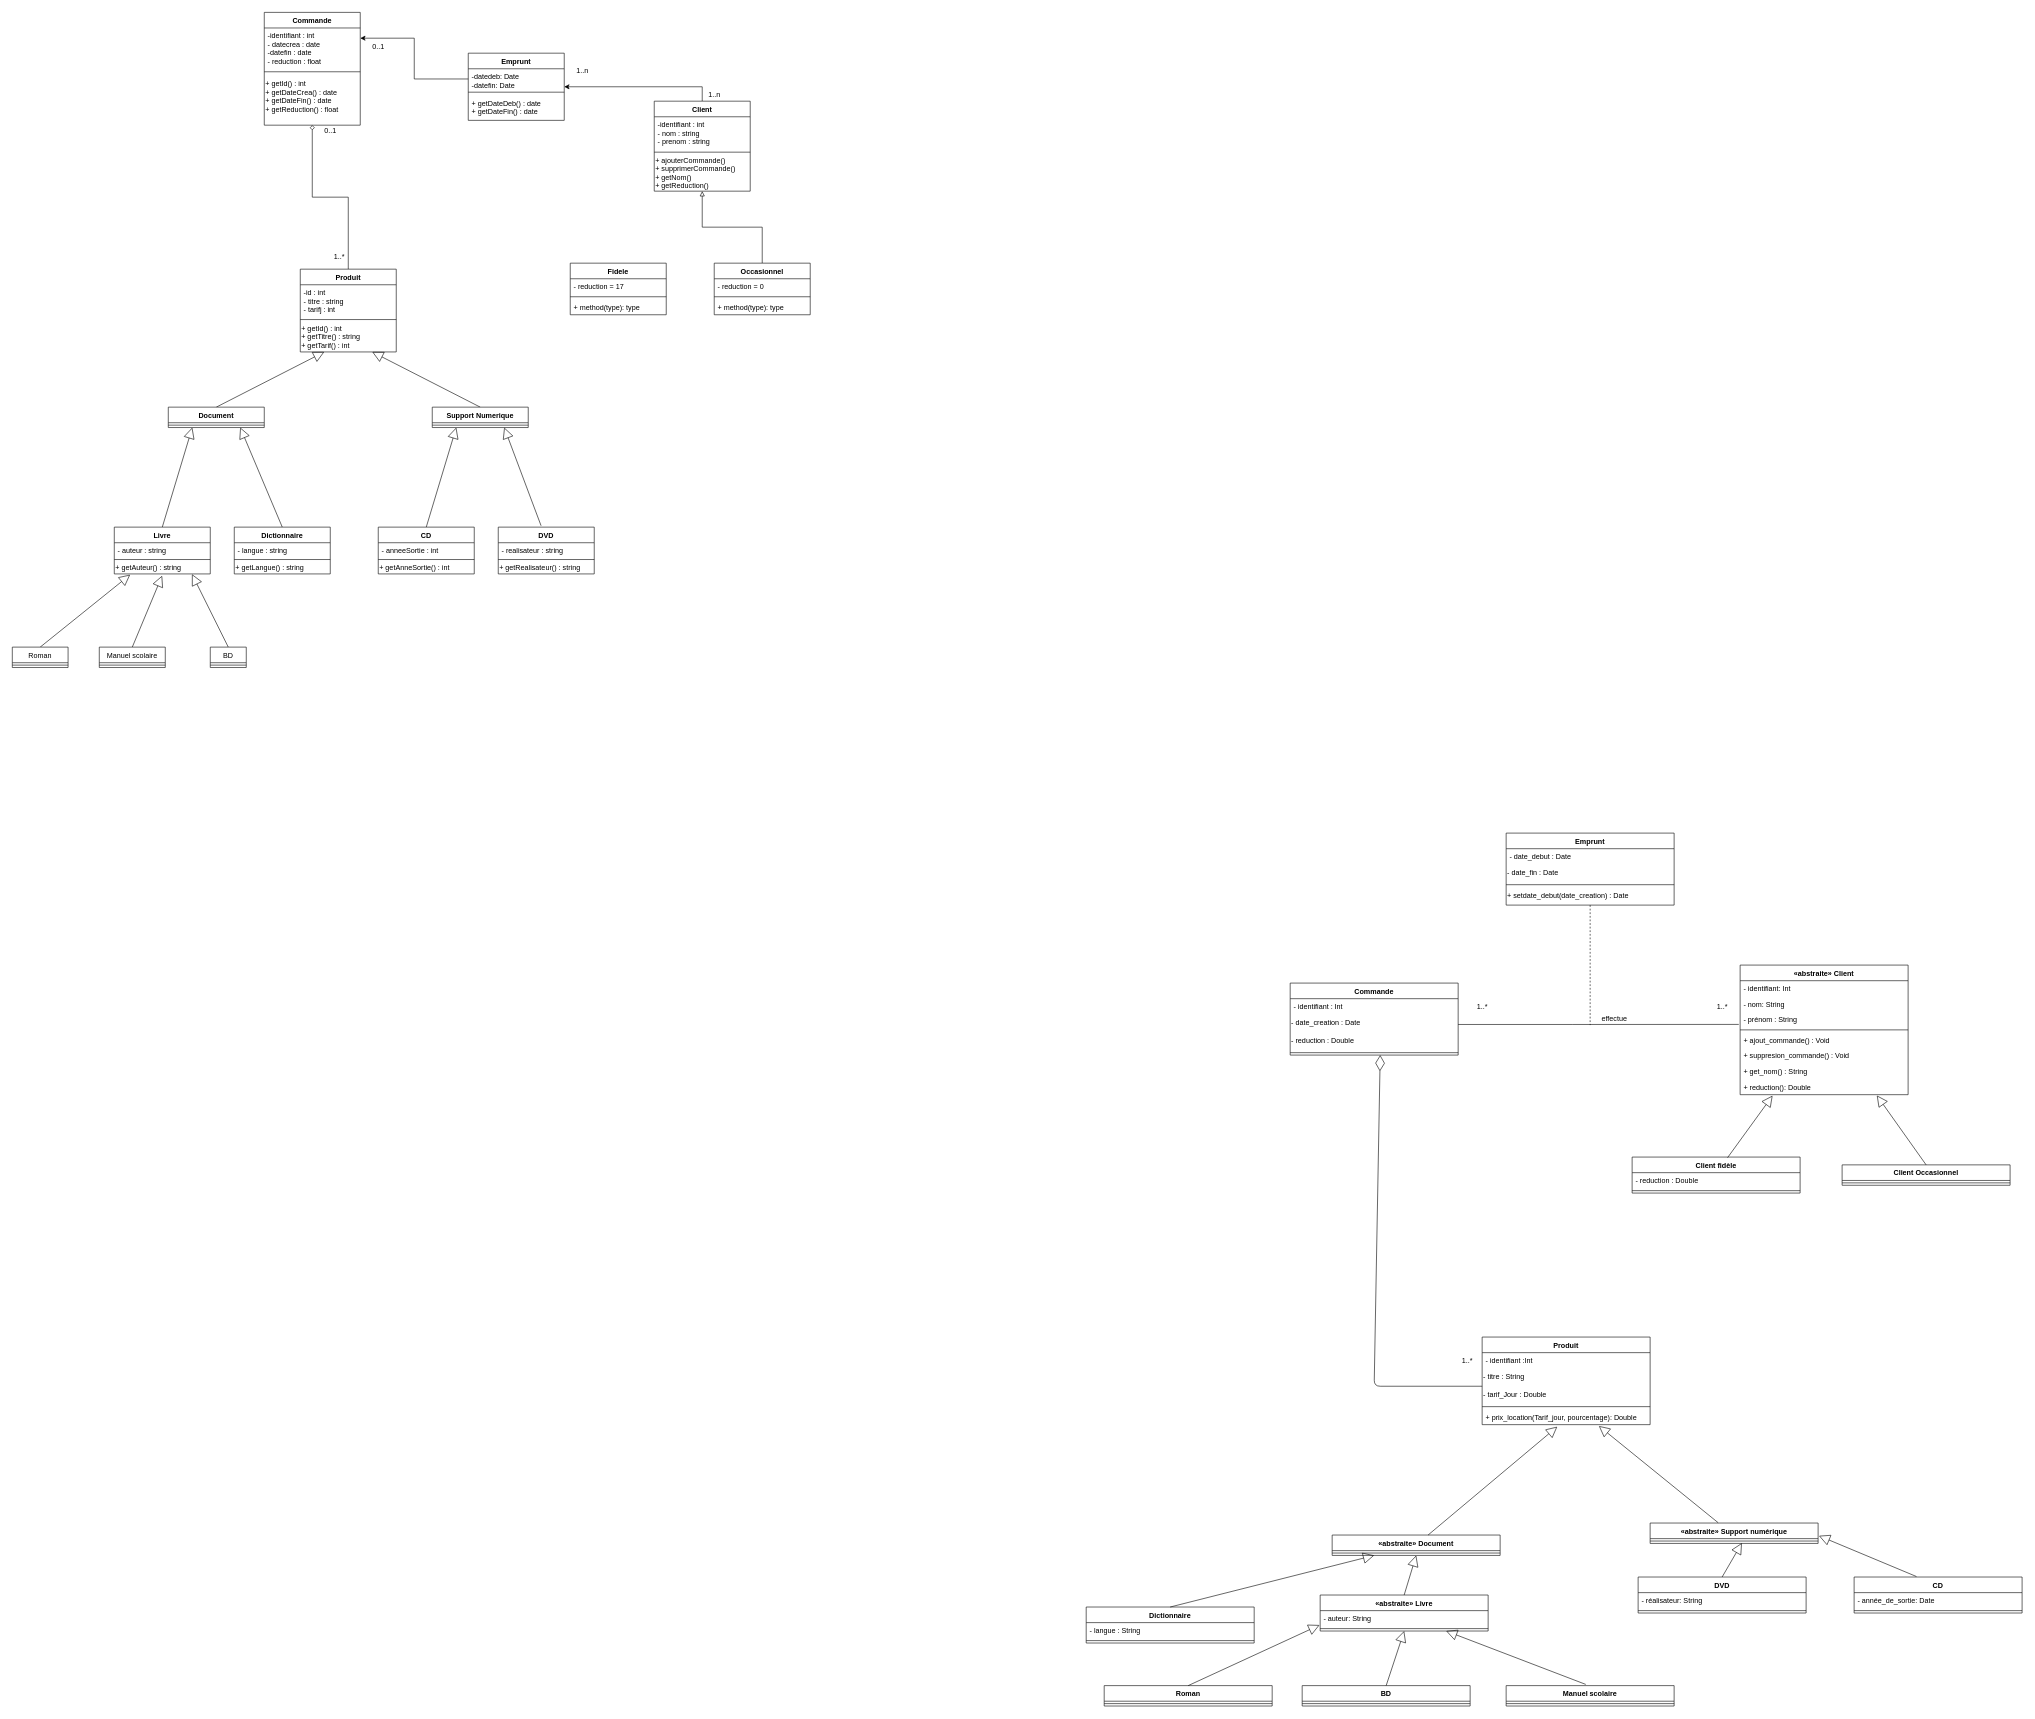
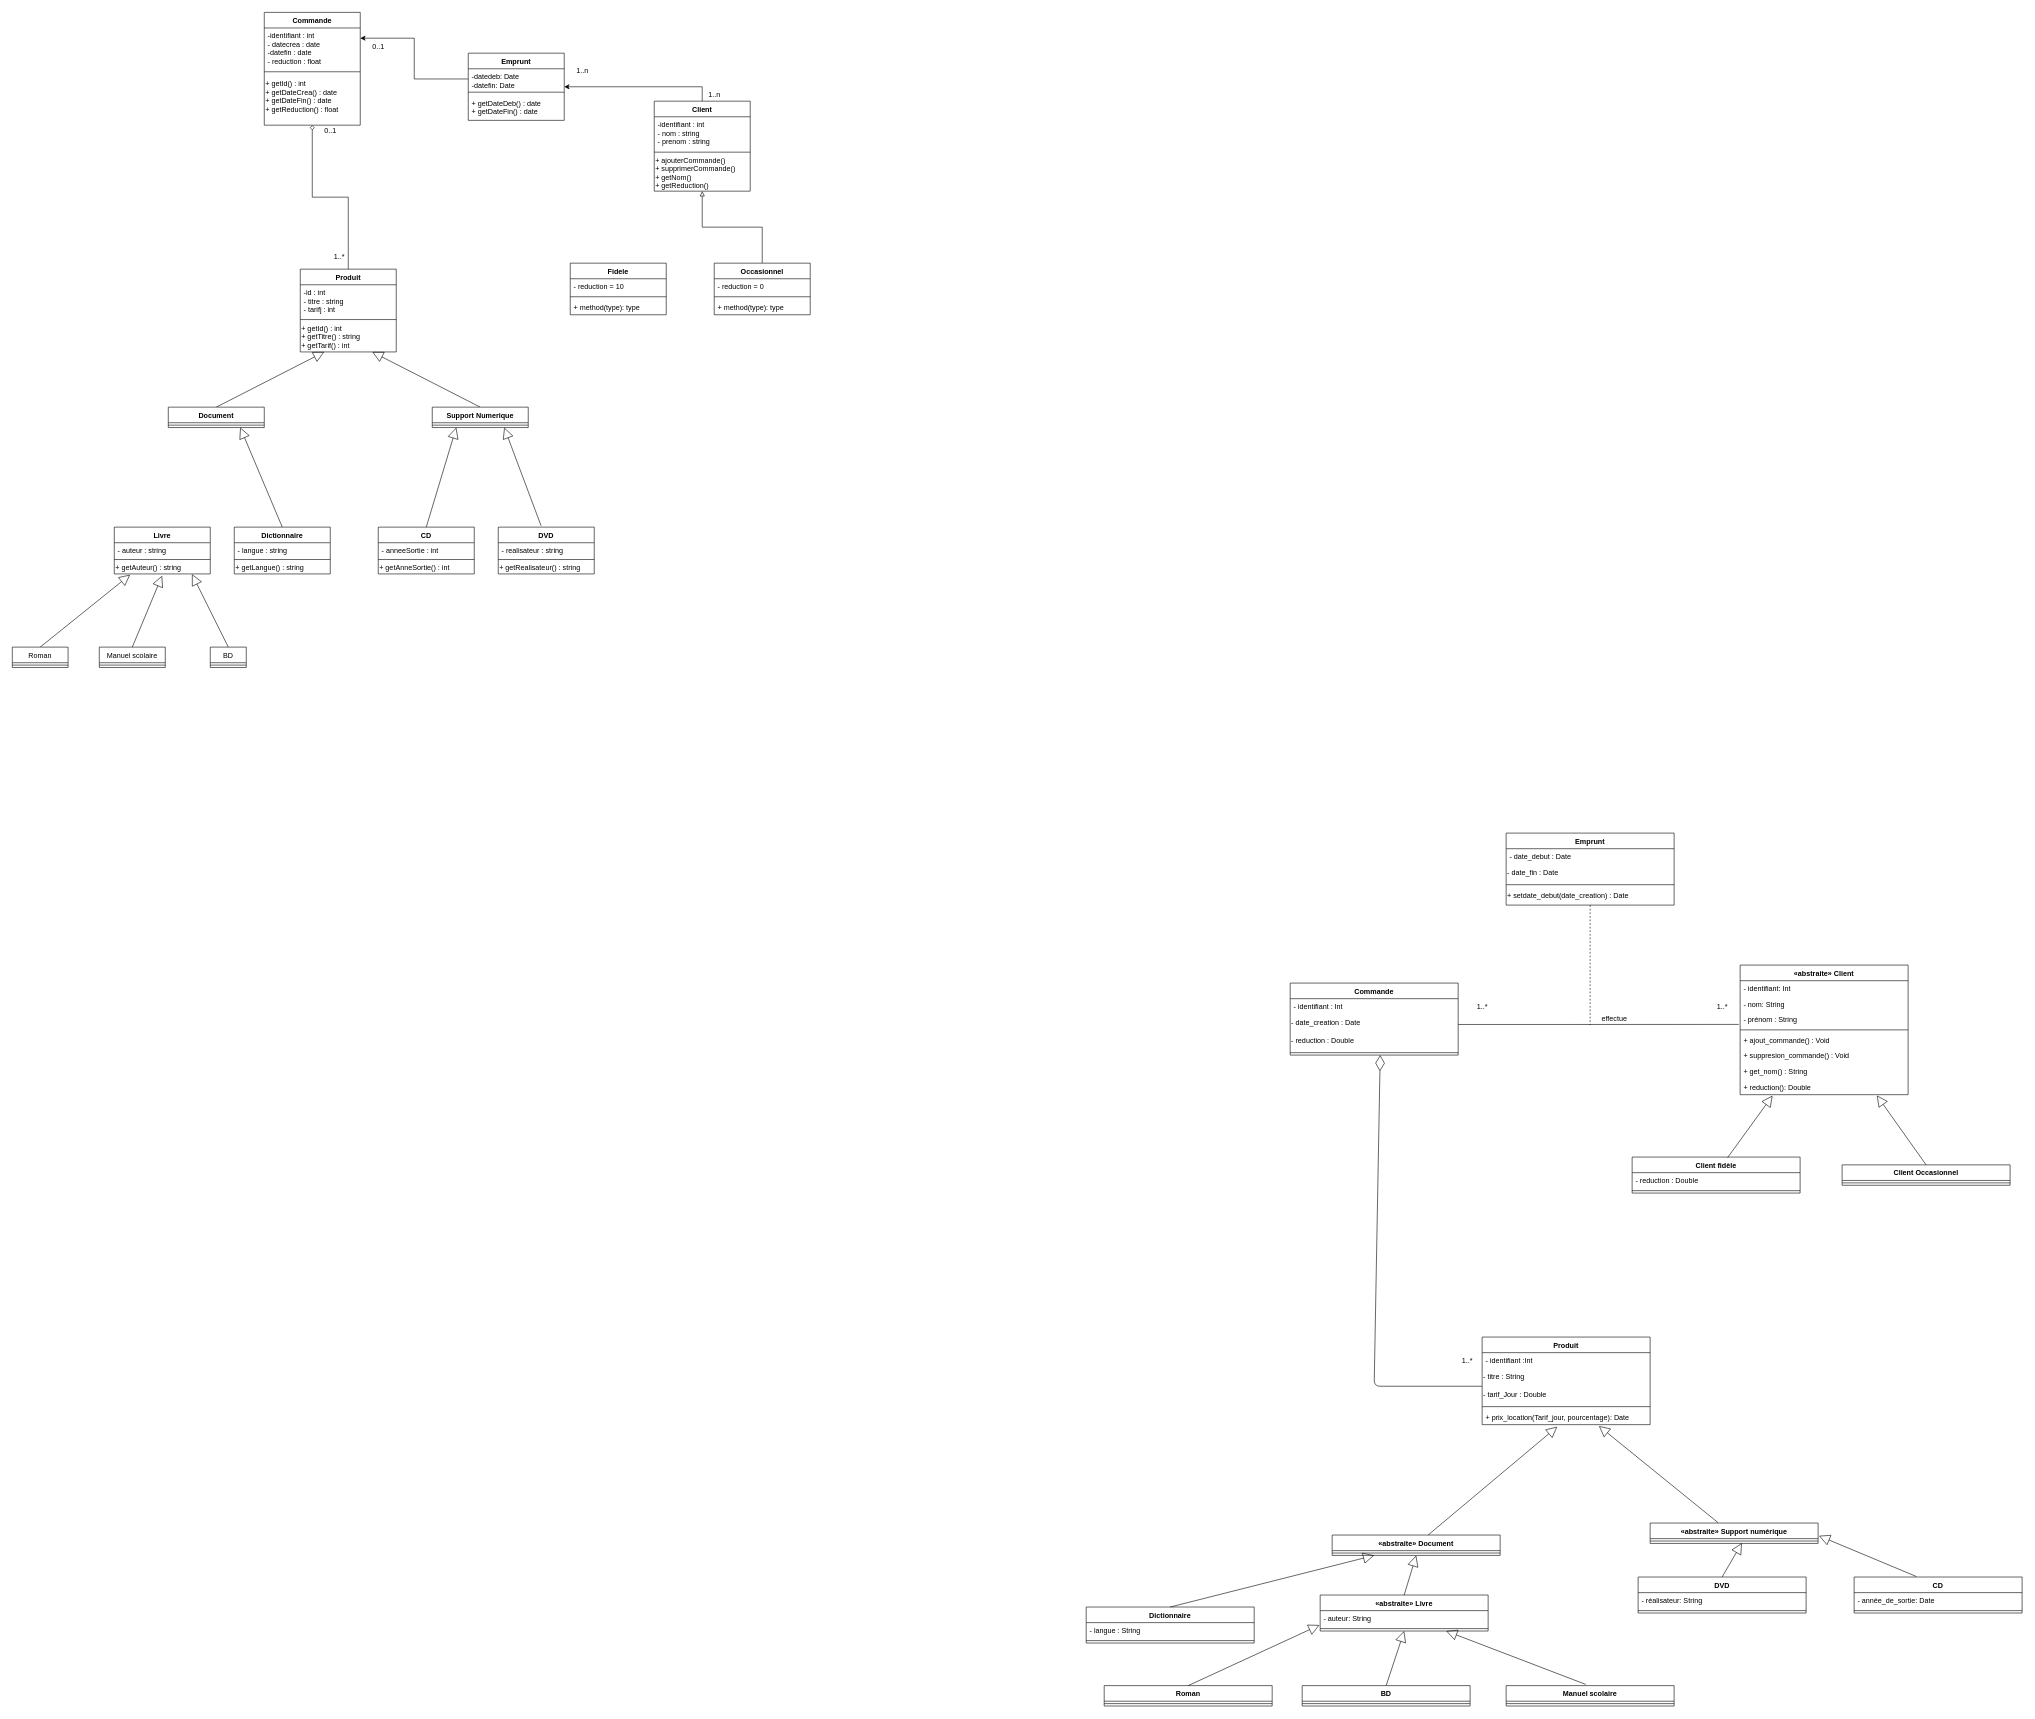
node "- reduction = 17": label "- reduction = 17" -> "- reduction = 10"
edge "Livre" -> "Document": removed
node "+ prix_location(Tarif_jour, pourcentage): Double": label "+ prix_location(Tarif_jour, pourcentage): Double" -> "+ prix_location(Tarif_jour, pourcentage): Date"
